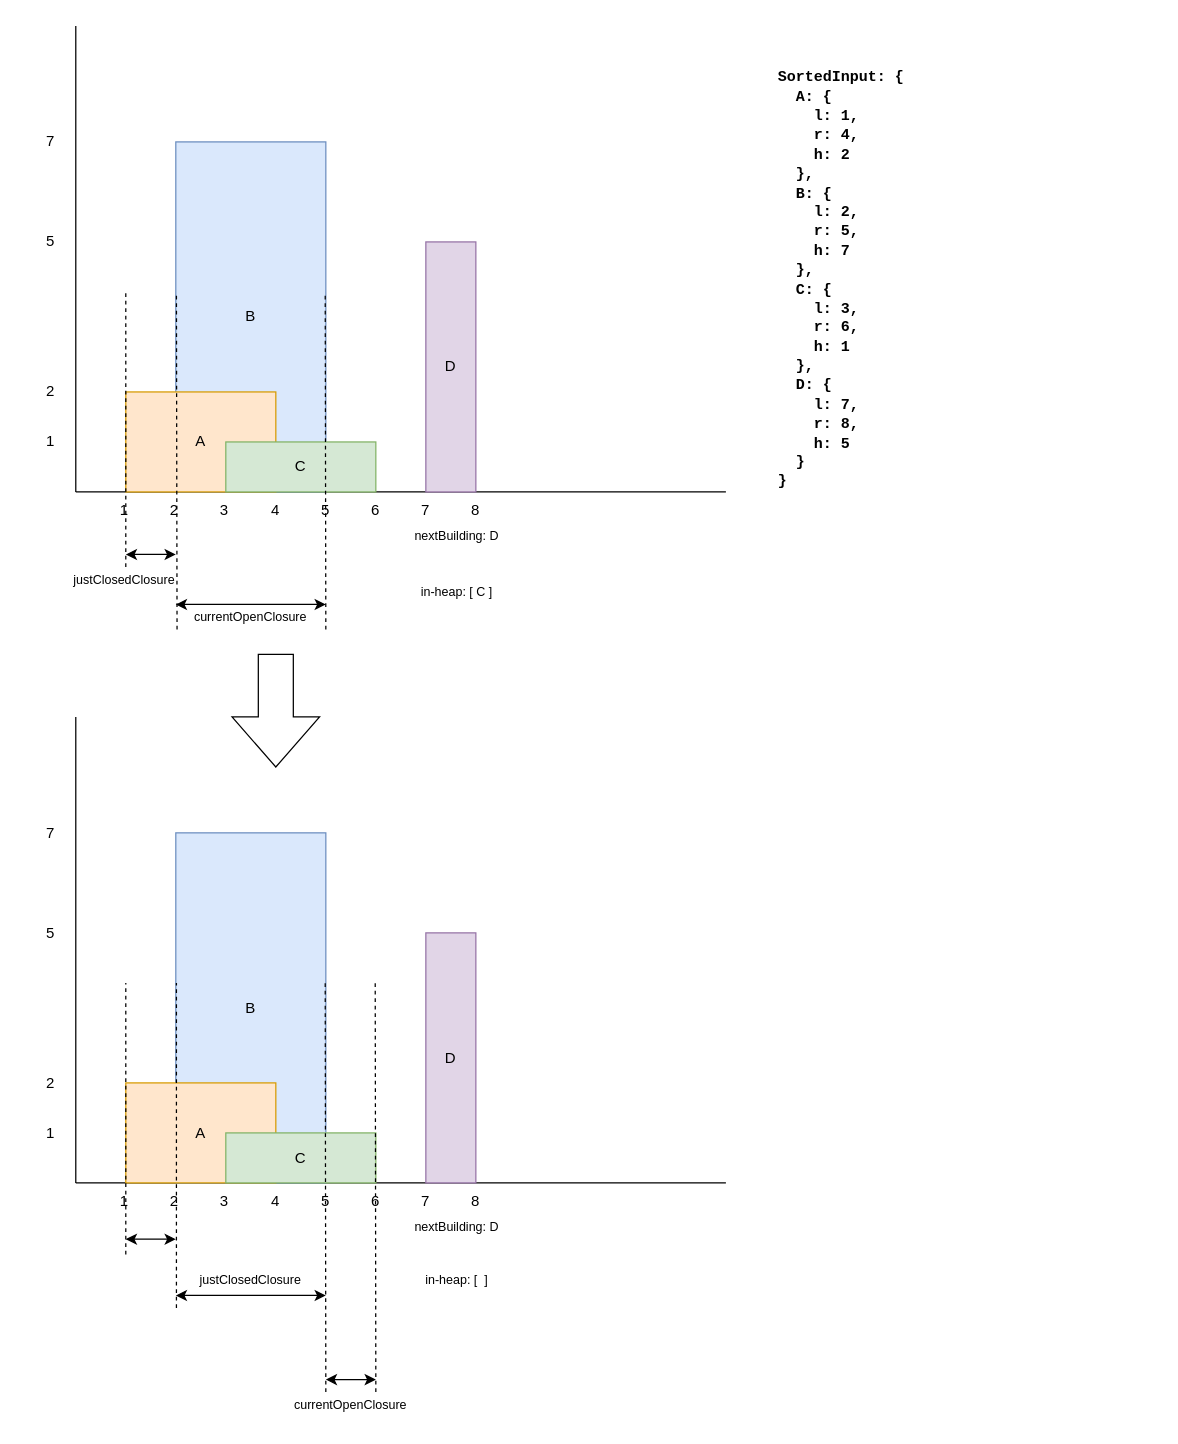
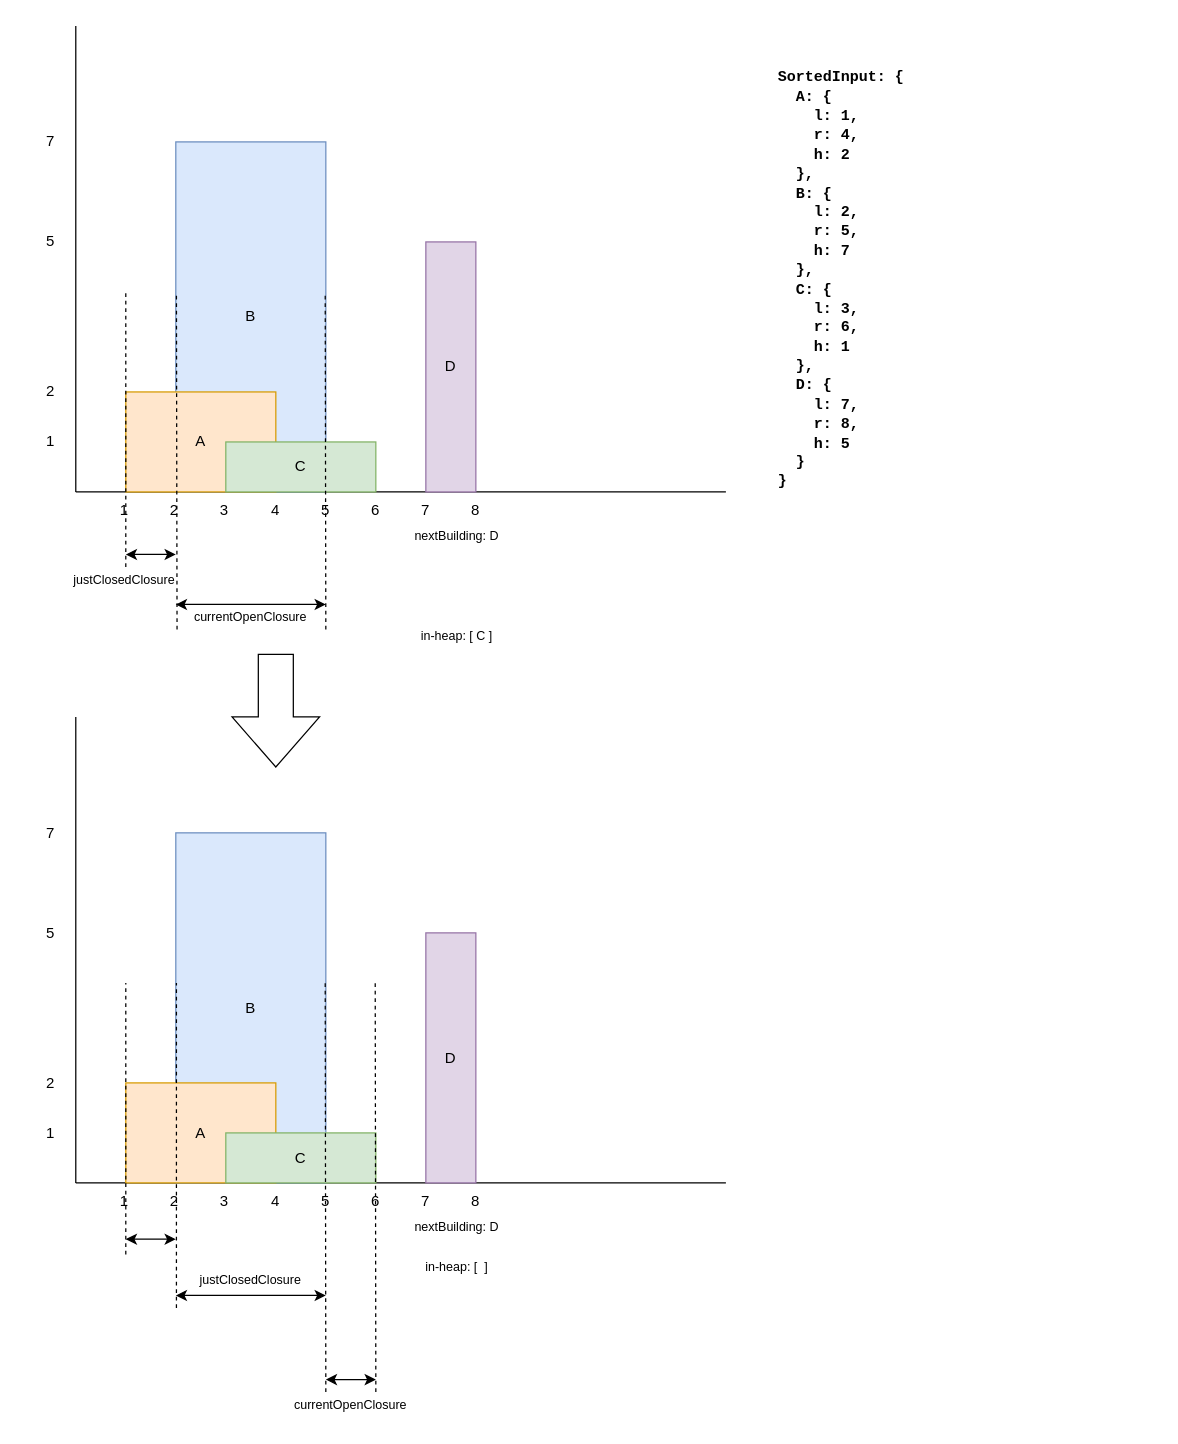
node "in-heap: [ C ]": moved (457, 592) -> (457, 636)
node "in-heap: [ ]": moved (457, 1279) -> (457, 1267)
